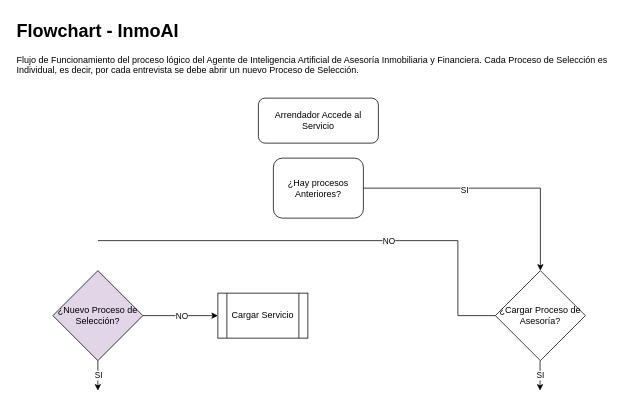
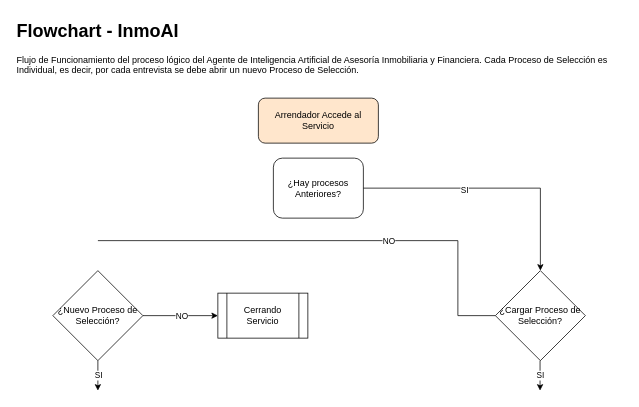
node "Arrendador Accede al Servicio": fillcolor #ffffff -> #ffe6cc
node "¿Nuevo Proceso de Selección?": fillcolor #e1d5e7 -> #ffffff
node "Cargar Servicio": label "Cargar Servicio" -> "Cerrando Servicio"
node "¿Cargar Proceso de Asesoría?": label "¿Cargar Proceso de Asesoría?" -> "¿Cargar Proceso de Selección?"
